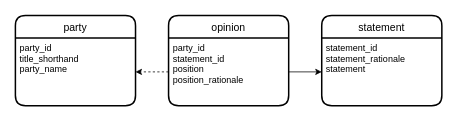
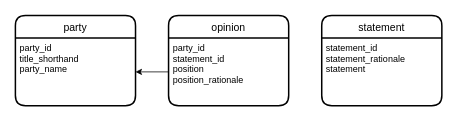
edge "party_id statement_id position position_rationale" -> "party_id title_shorthand party_name": style dashed -> solid
edge "party_id statement_id position position_rationale" -> "statement_id statement_rationale statement": removed
